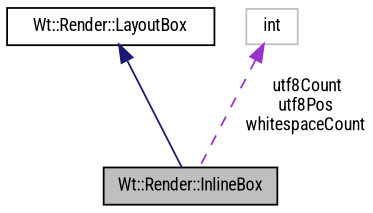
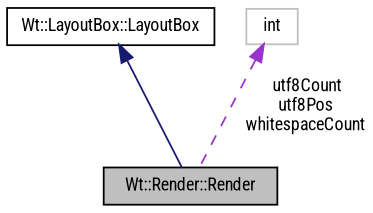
node "Wt::Render::LayoutBox": label "Wt::Render::LayoutBox" -> "Wt::LayoutBox::LayoutBox"
node "Wt::Render::InlineBox": label "Wt::Render::InlineBox" -> "Wt::Render::Render"
